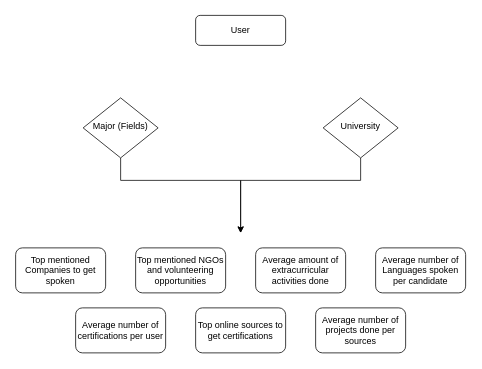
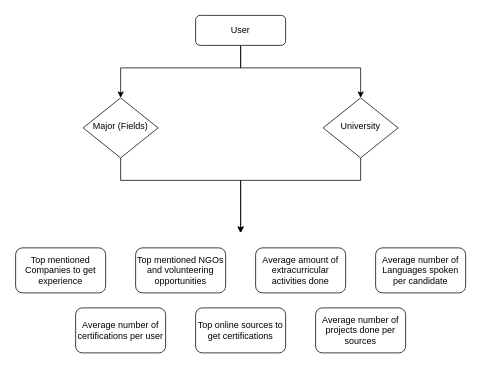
edge "User" -> "Major (Fields)": added
edge "User" -> "University": added
node "Top mentioned Companies to get spoken": label "Top mentioned Companies to get spoken" -> "Top mentioned Companies to get experience"
